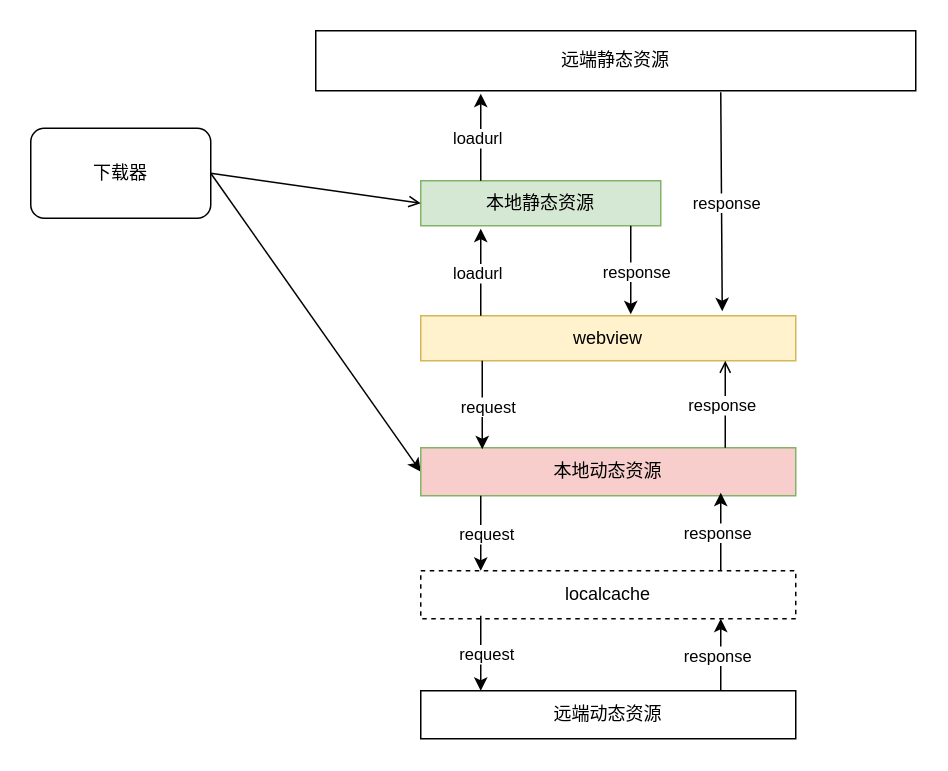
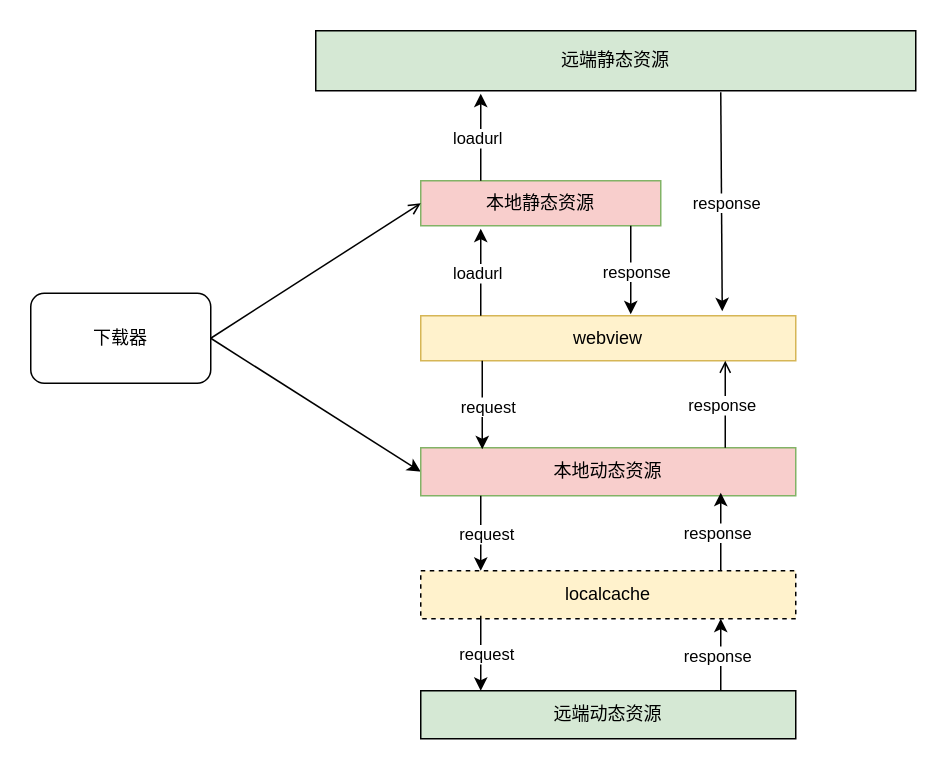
node "远端静态资源": fillcolor #ffffff -> #d5e8d4
node "下载器": moved (121, 173) -> (121, 338)
node "本地静态资源": fillcolor #d5e8d4 -> #f8cecc
node "localcache": fillcolor #ffffff -> #fff2cc
node "远端动态资源": fillcolor #ffffff -> #d5e8d4
